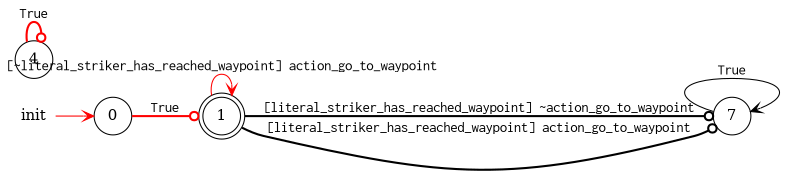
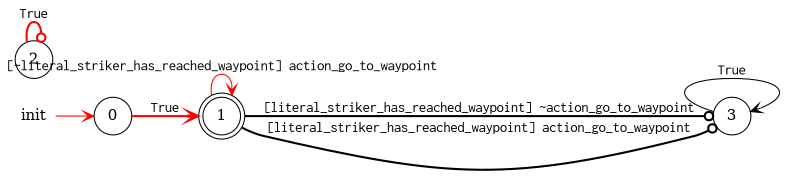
node "4": label "4" -> "2"
edge "0" -> "1": arrowhead odot -> vee
node "7": label "7" -> "3"
